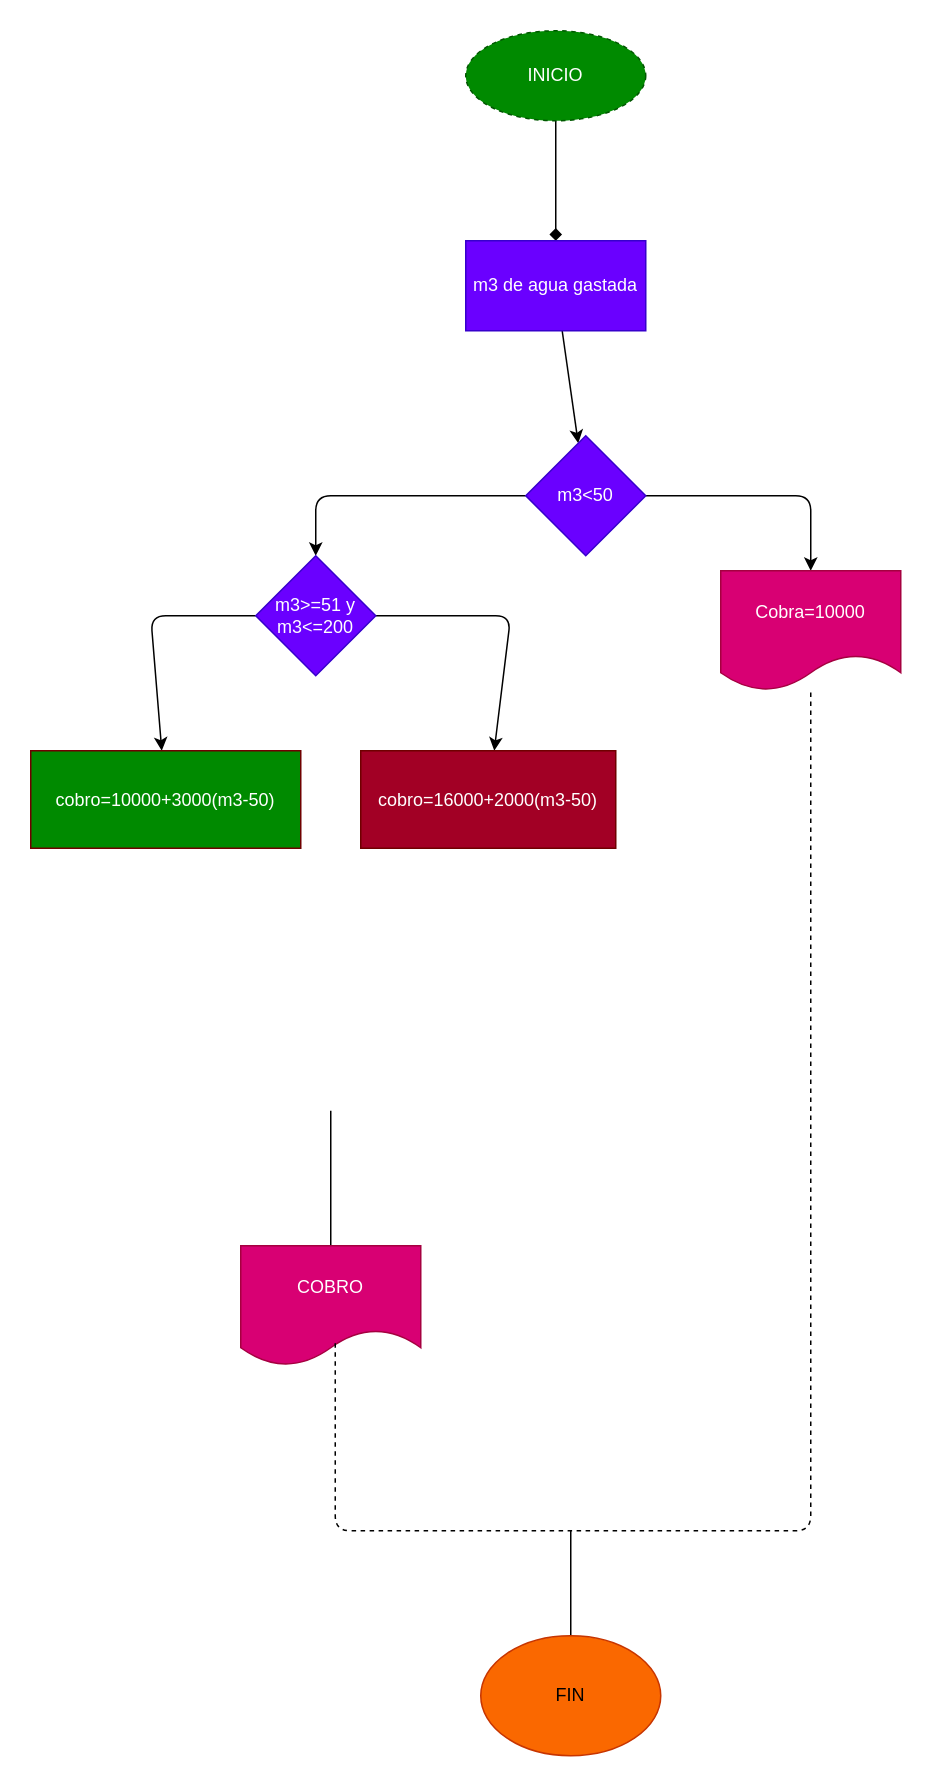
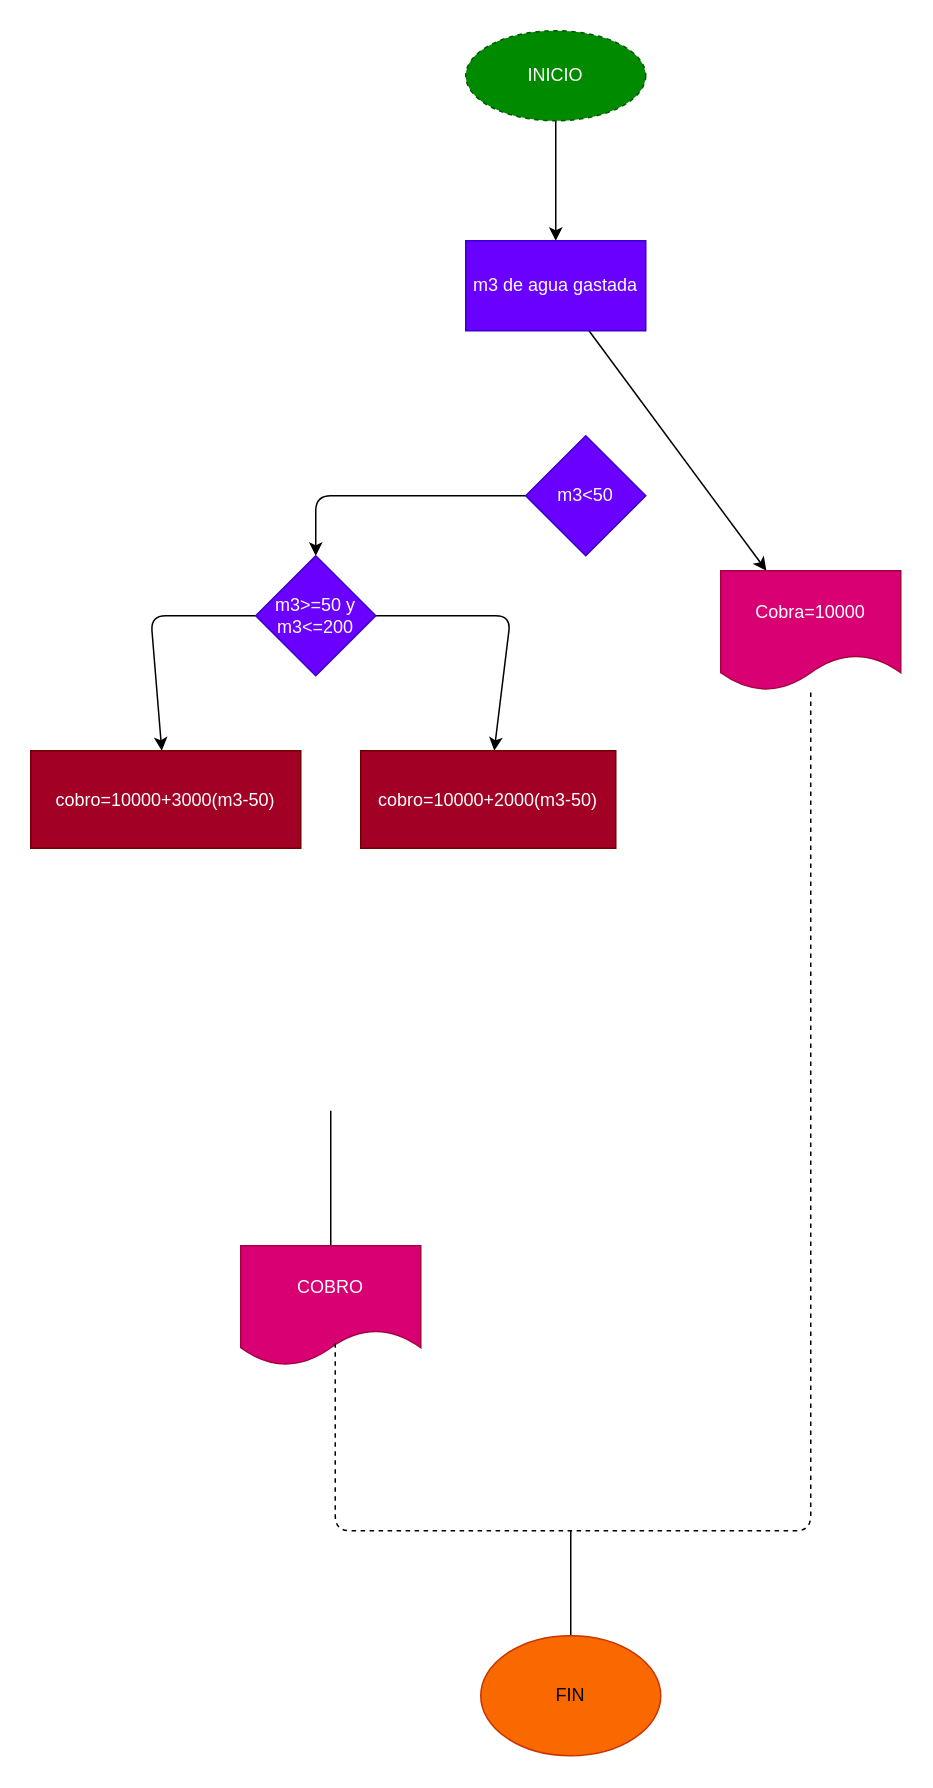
edge "INICIO" -> "m3 de agua gastada": arrowhead diamond -> classic
edge "m3 de agua gastada" -> "m3<50": now "m3 de agua gastada" -> "Cobra=10000"
edge "m3<50" -> "Cobra=10000": removed
node "m3>=51 y m3<=200": label "m3>=51 y m3<=200" -> "m3>=50 y m3<=200"
node "cobro=10000+3000(m3-50)": fillcolor #008a00 -> #a20025
node "cobro=16000+2000(m3-50)": label "cobro=16000+2000(m3-50)" -> "cobro=10000+2000(m3-50)"
